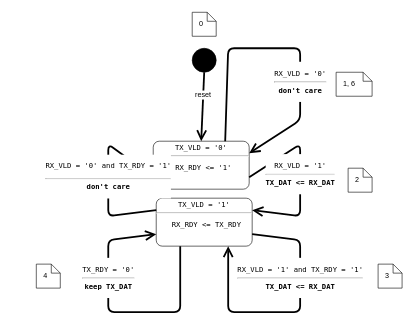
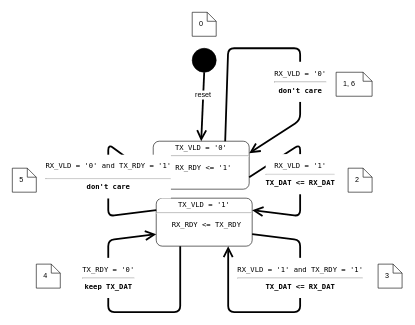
node "5": added
